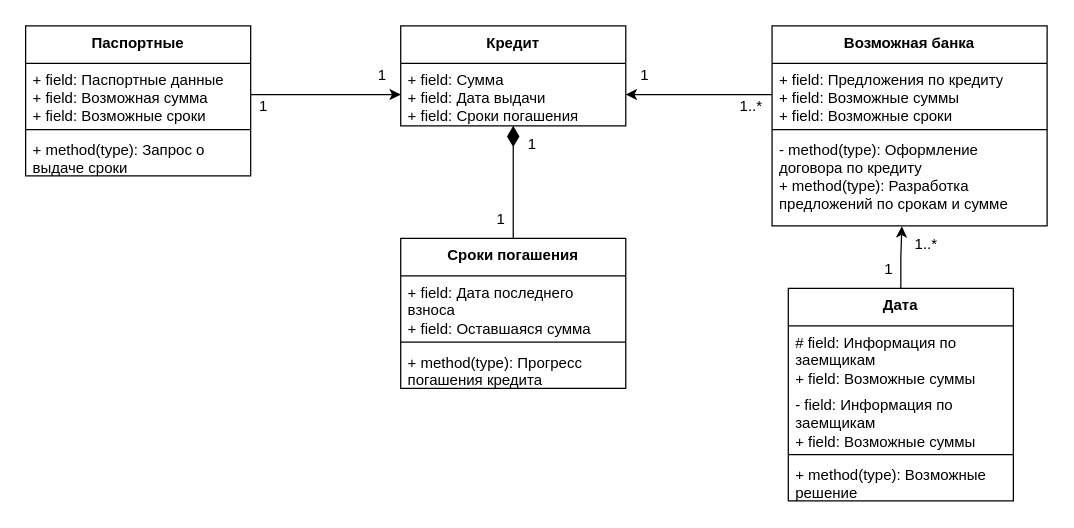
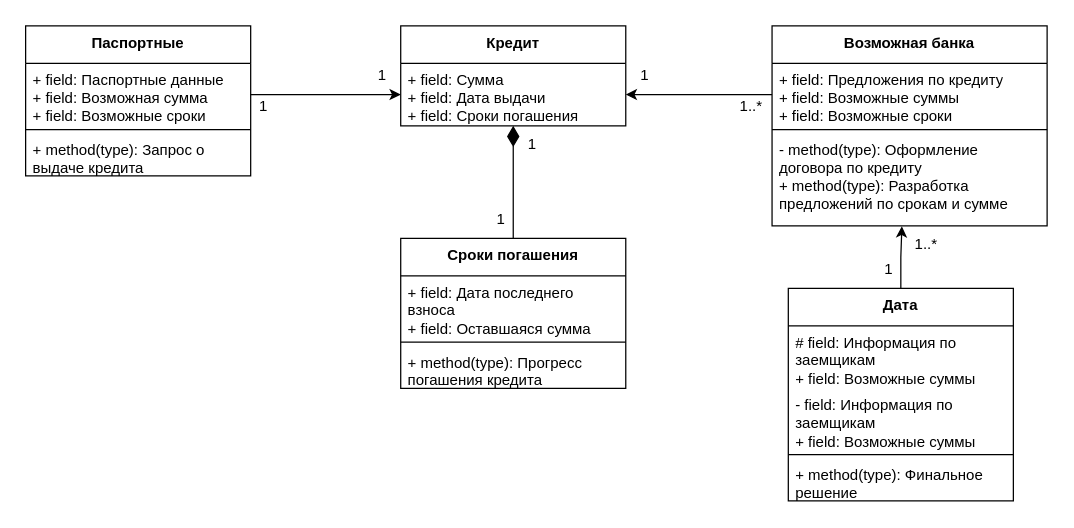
node "+ method(type): Запрос о выдаче сроки": label "+ method(type): Запрос о выдаче сроки" -> "+ method(type): Запрос о выдаче кредита"
node "+ method(type): Возможные решение": label "+ method(type): Возможные решение" -> "+ method(type): Финальное решение"
